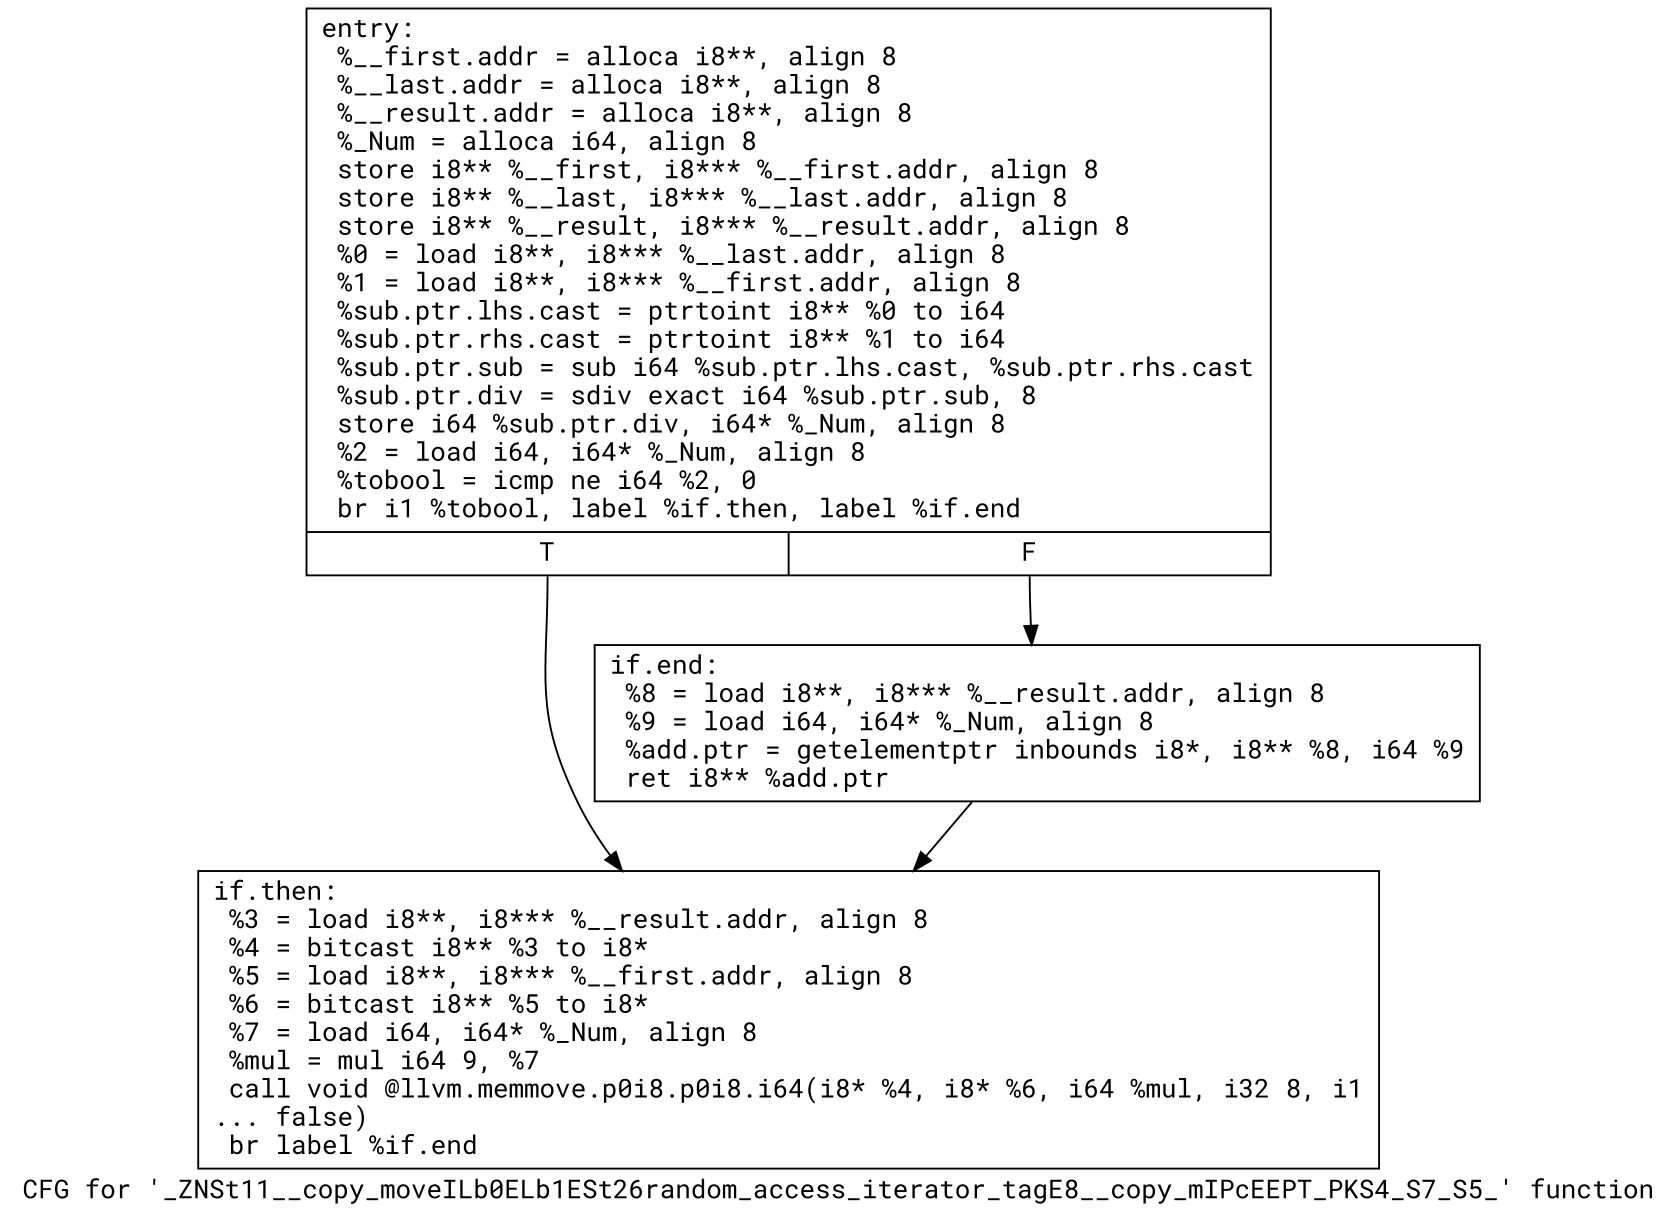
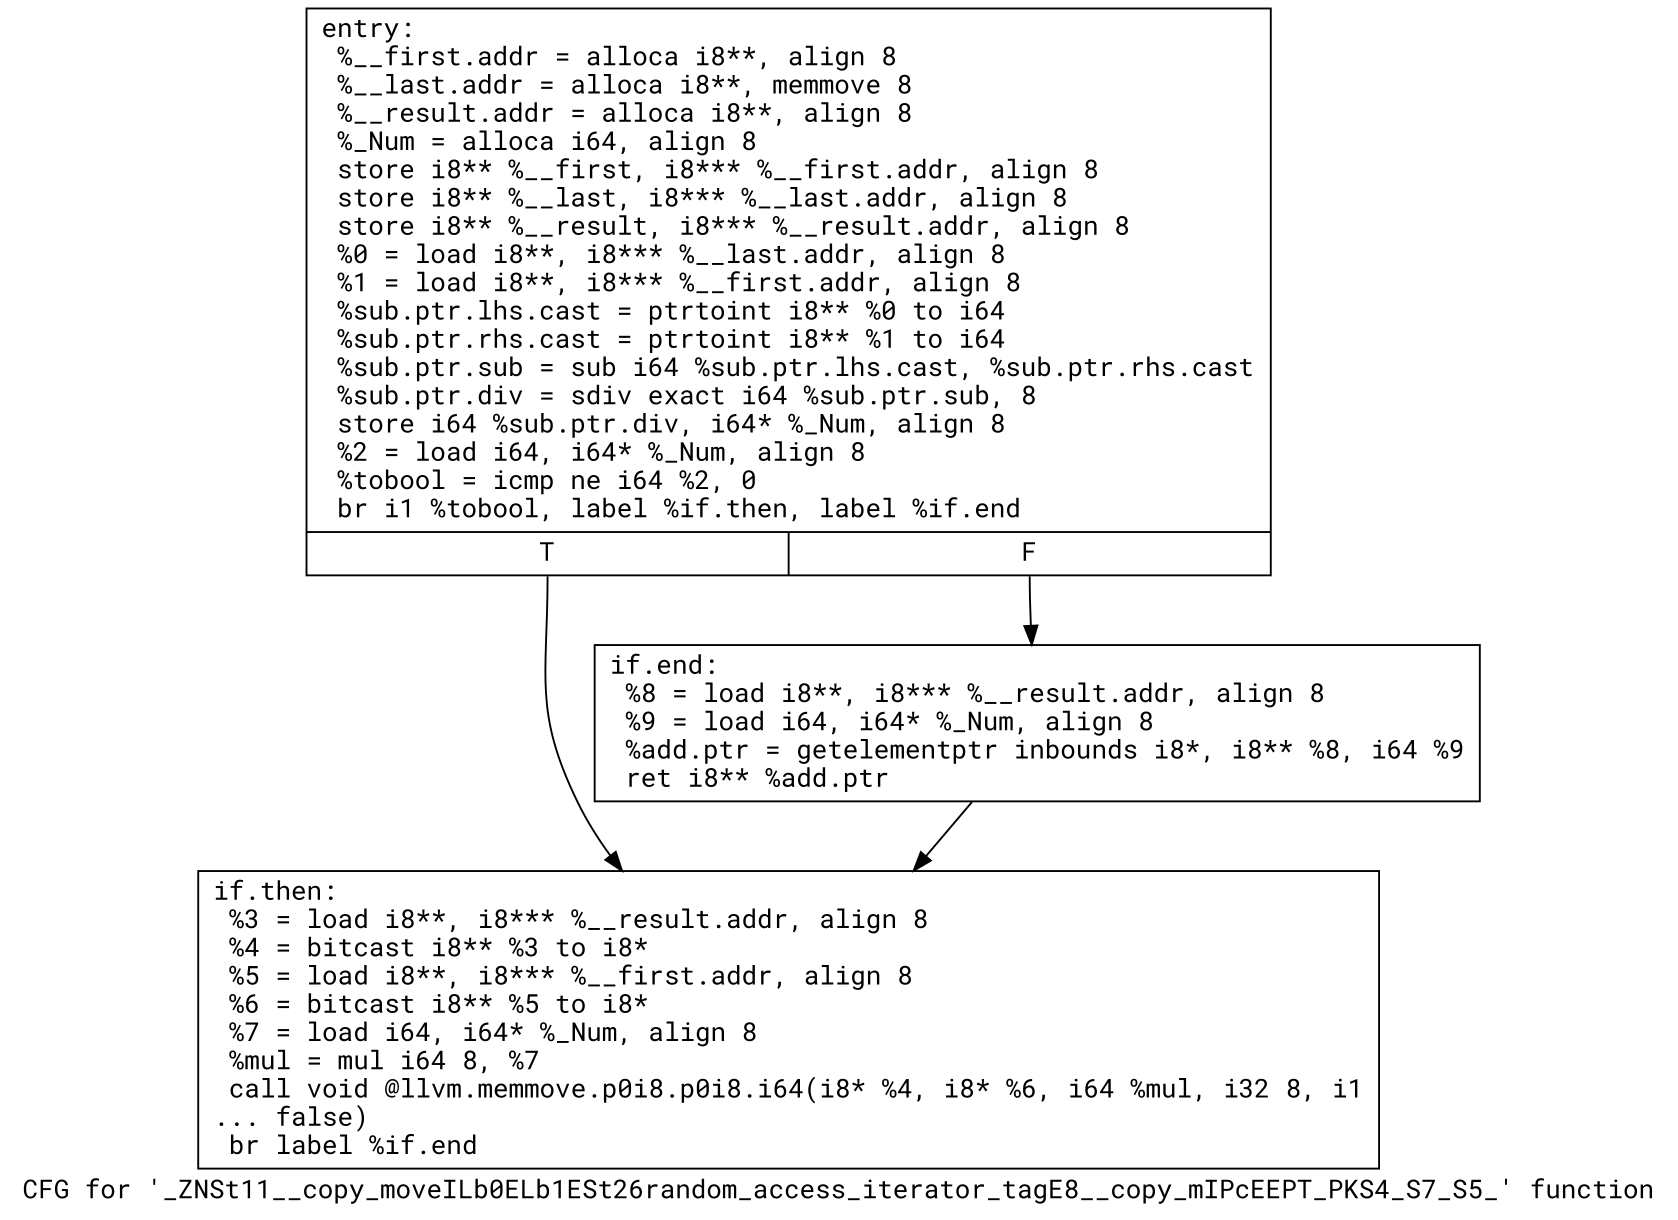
node "entry:": text "%__last.addr = alloca i8**, align 8" -> "%__last.addr = alloca i8**, memmove 8"
node "if.then:": text "%mul = mul i64 9, %7" -> "%mul = mul i64 8, %7"
